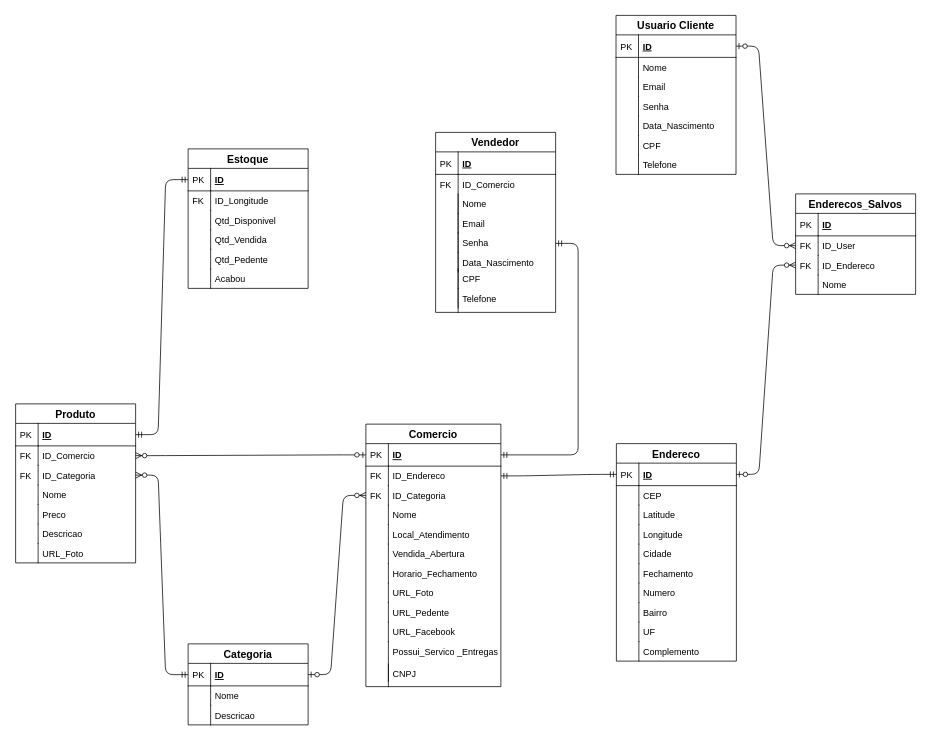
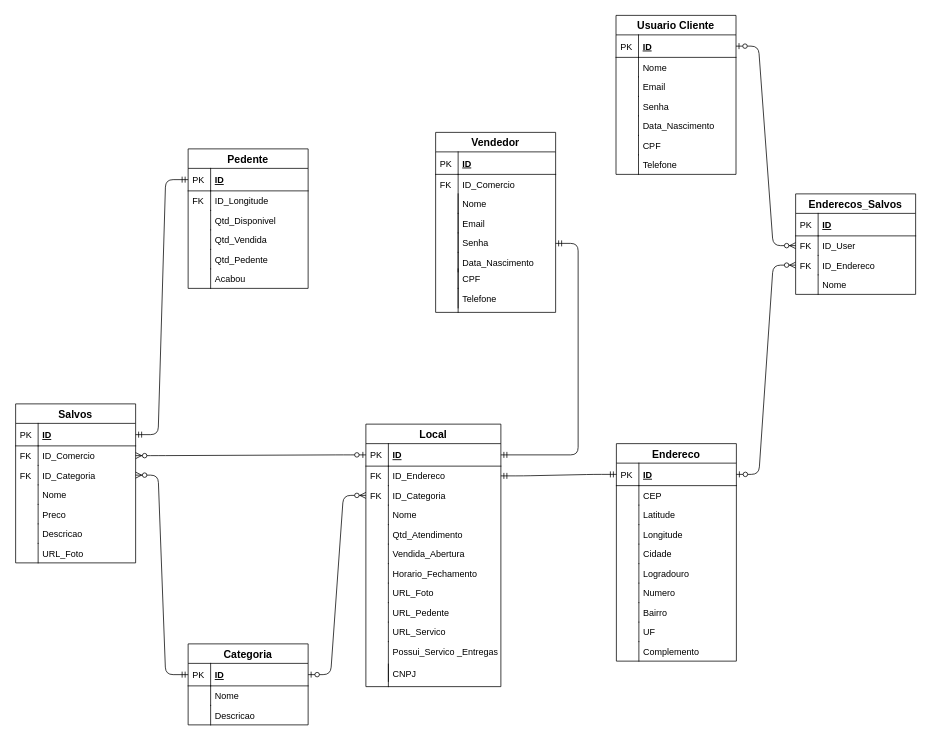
node "Estoque": label "Estoque" -> "Pedente"
node "Produto": label "Produto" -> "Salvos"
node "Comercio": label "Comercio" -> "Local"
node "Local_Atendimento": label "Local_Atendimento" -> "Qtd_Atendimento"
node "Fechamento": label "Fechamento" -> "Logradouro"
node "URL_Facebook": label "URL_Facebook" -> "URL_Servico"
